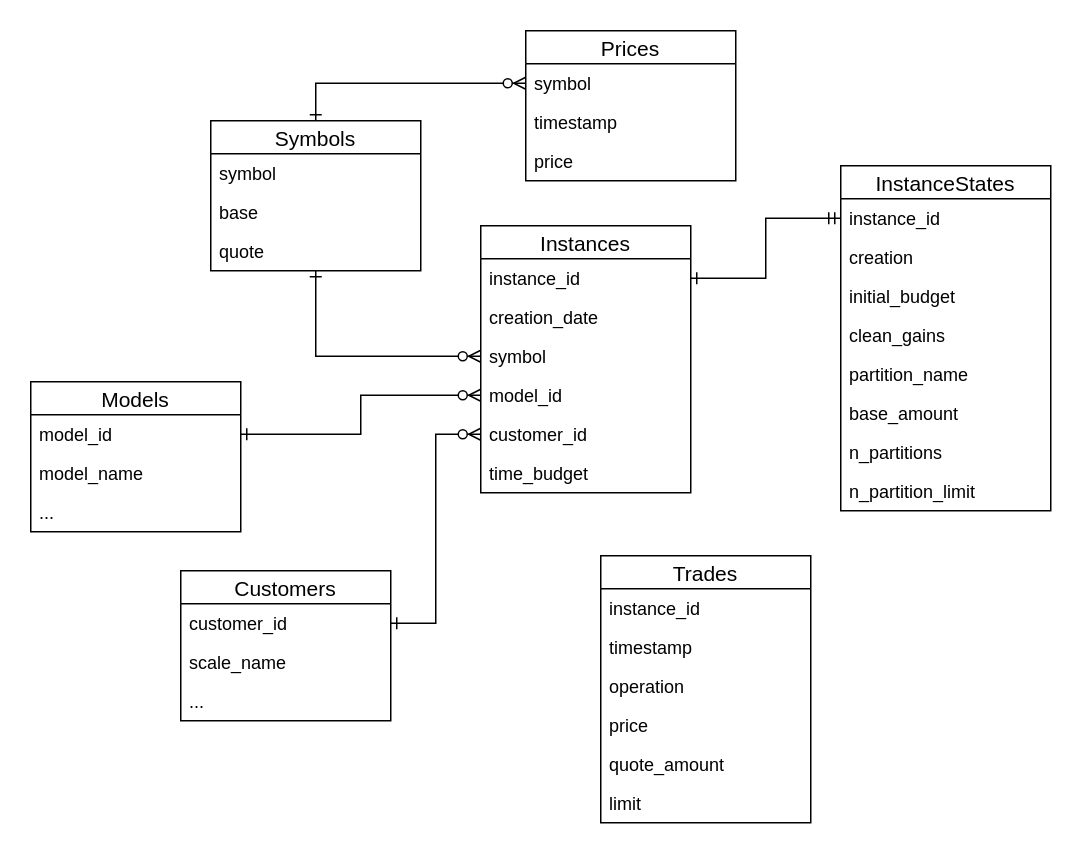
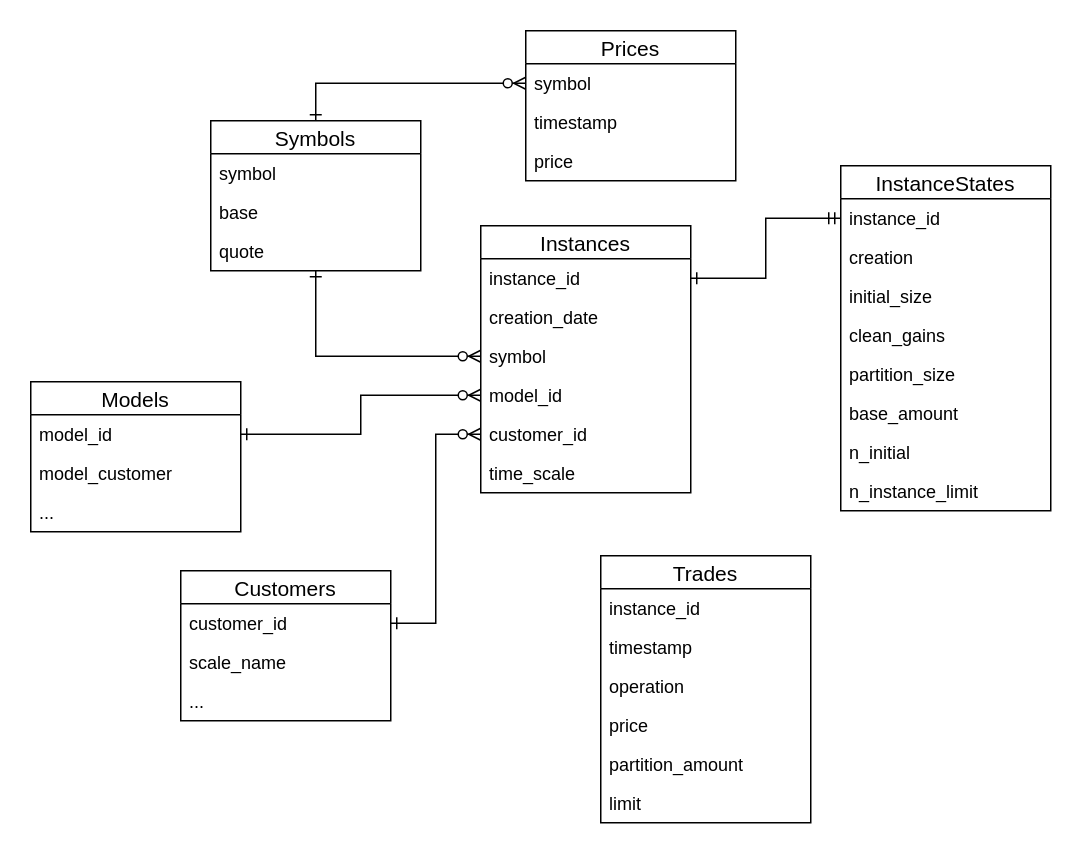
node "initial_budget": label "initial_budget" -> "initial_size"
node "partition_name": label "partition_name" -> "partition_size"
node "n_partitions": label "n_partitions" -> "n_initial"
node "model_name": label "model_name" -> "model_customer"
node "time_budget": label "time_budget" -> "time_scale"
node "n_partition_limit": label "n_partition_limit" -> "n_instance_limit"
node "quote_amount": label "quote_amount" -> "partition_amount"
